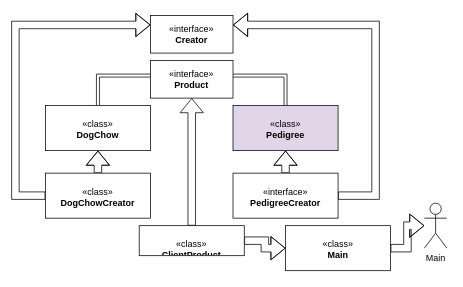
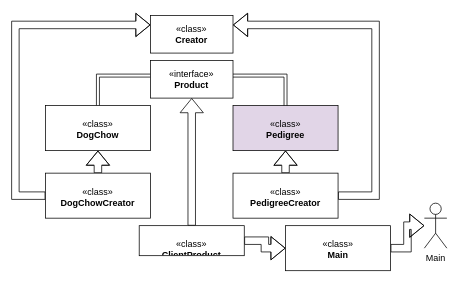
node "«interface» Creator": label "«interface» Creator" -> "«class» Creator"
node "«interface» PedigreeCreator": label "«interface» PedigreeCreator" -> "«class» PedigreeCreator"
